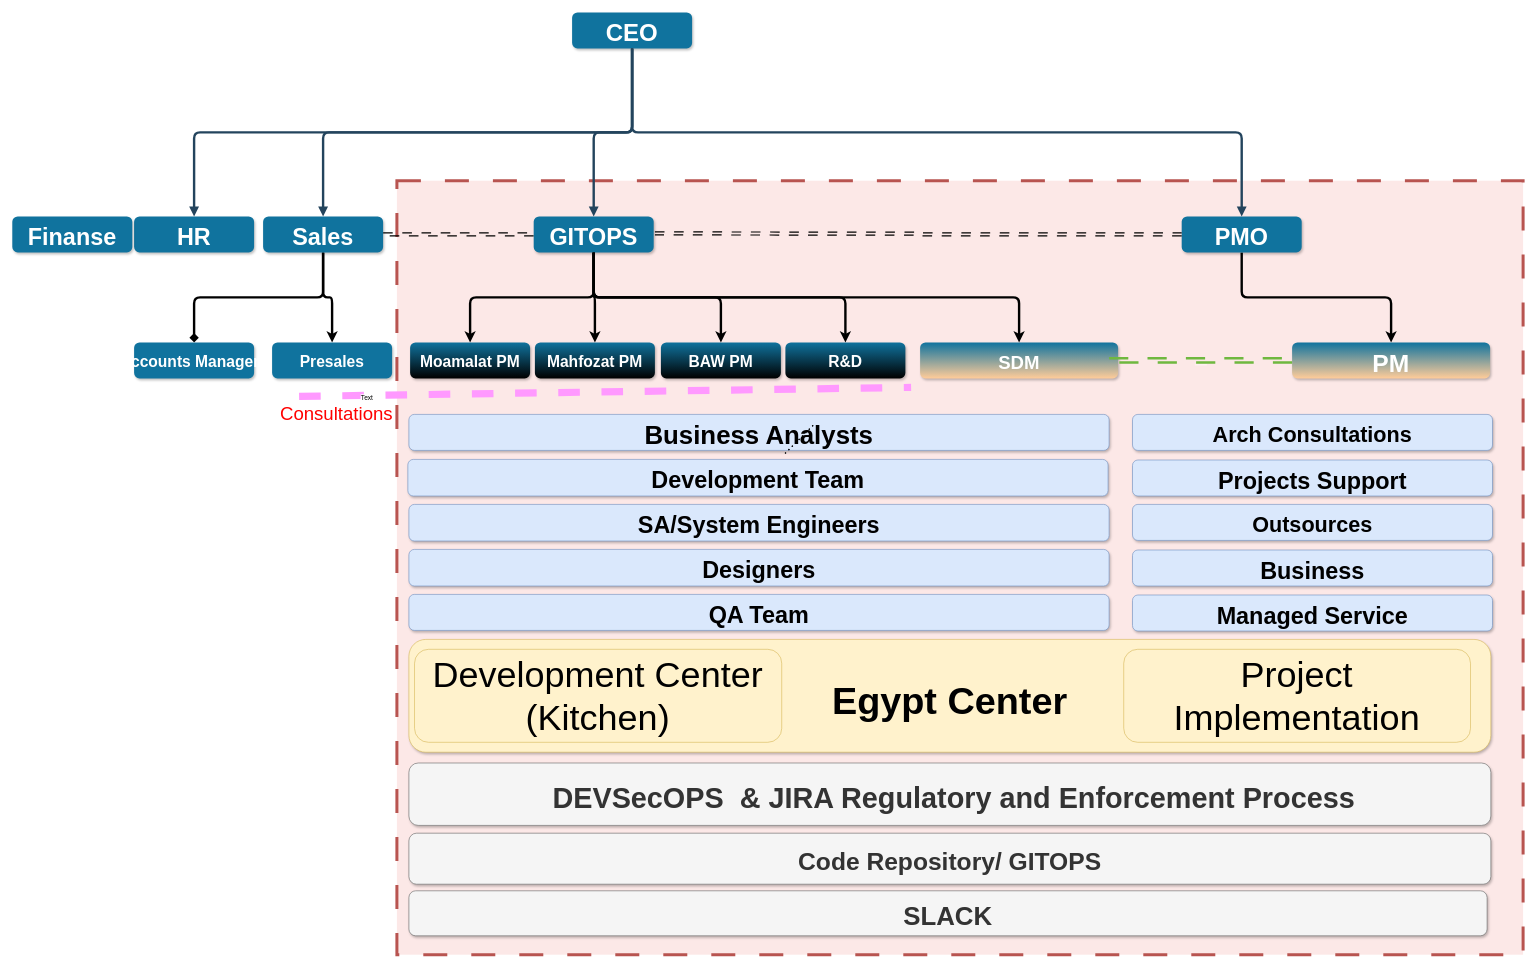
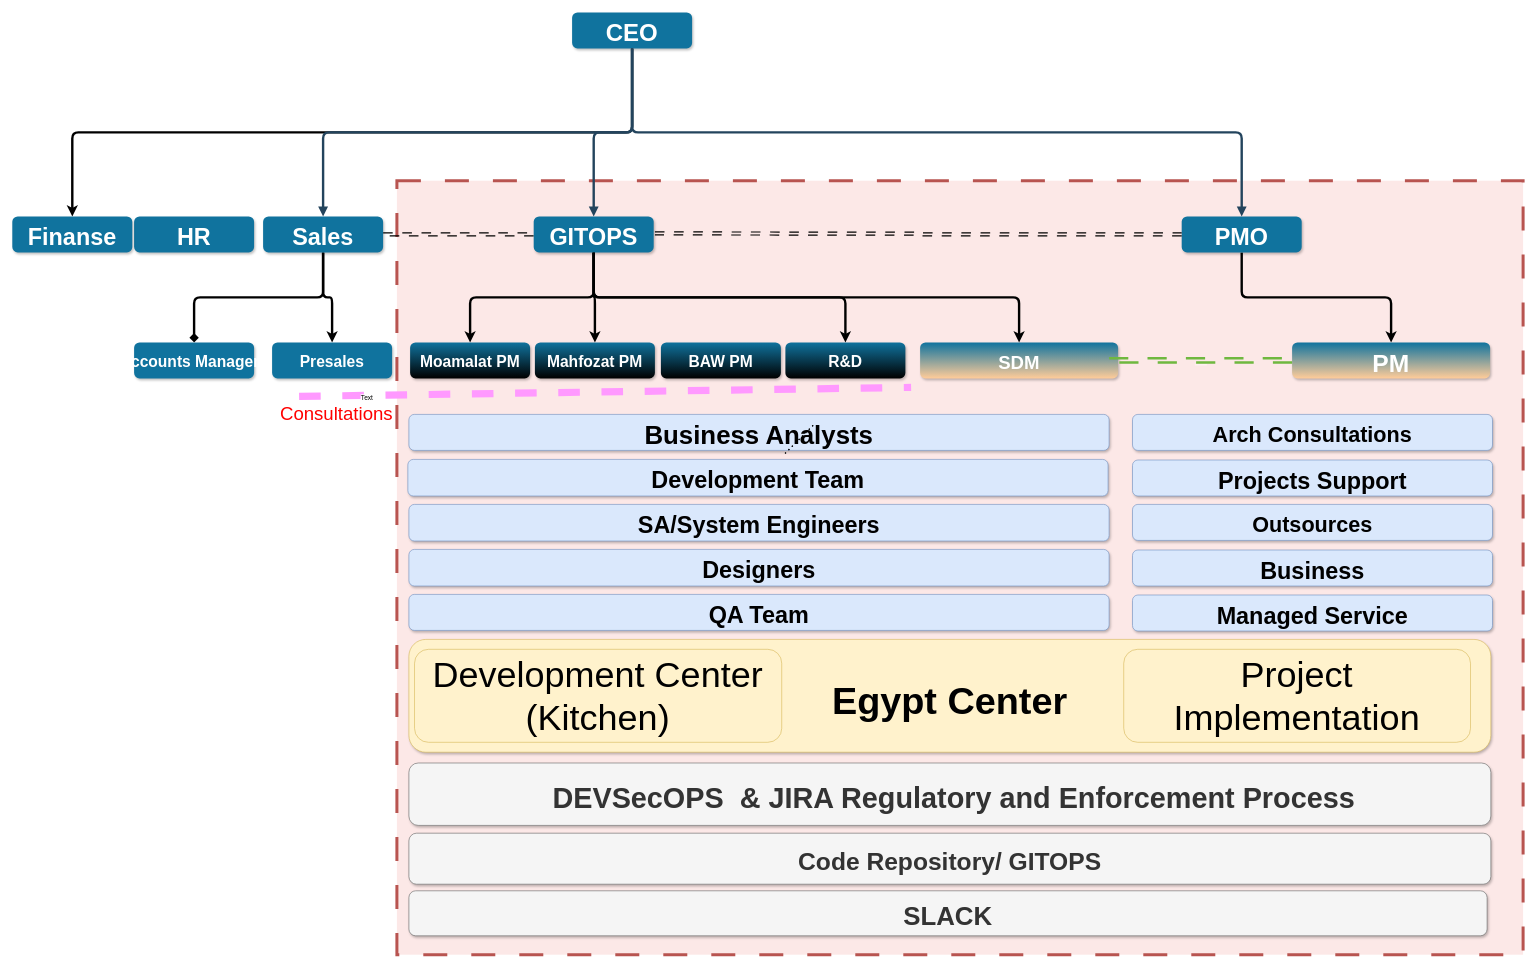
edge "CEO" -> "Finanse": added
edge "CEO" -> "HR": removed
edge "GITOPS" -> "BAW PM": removed
